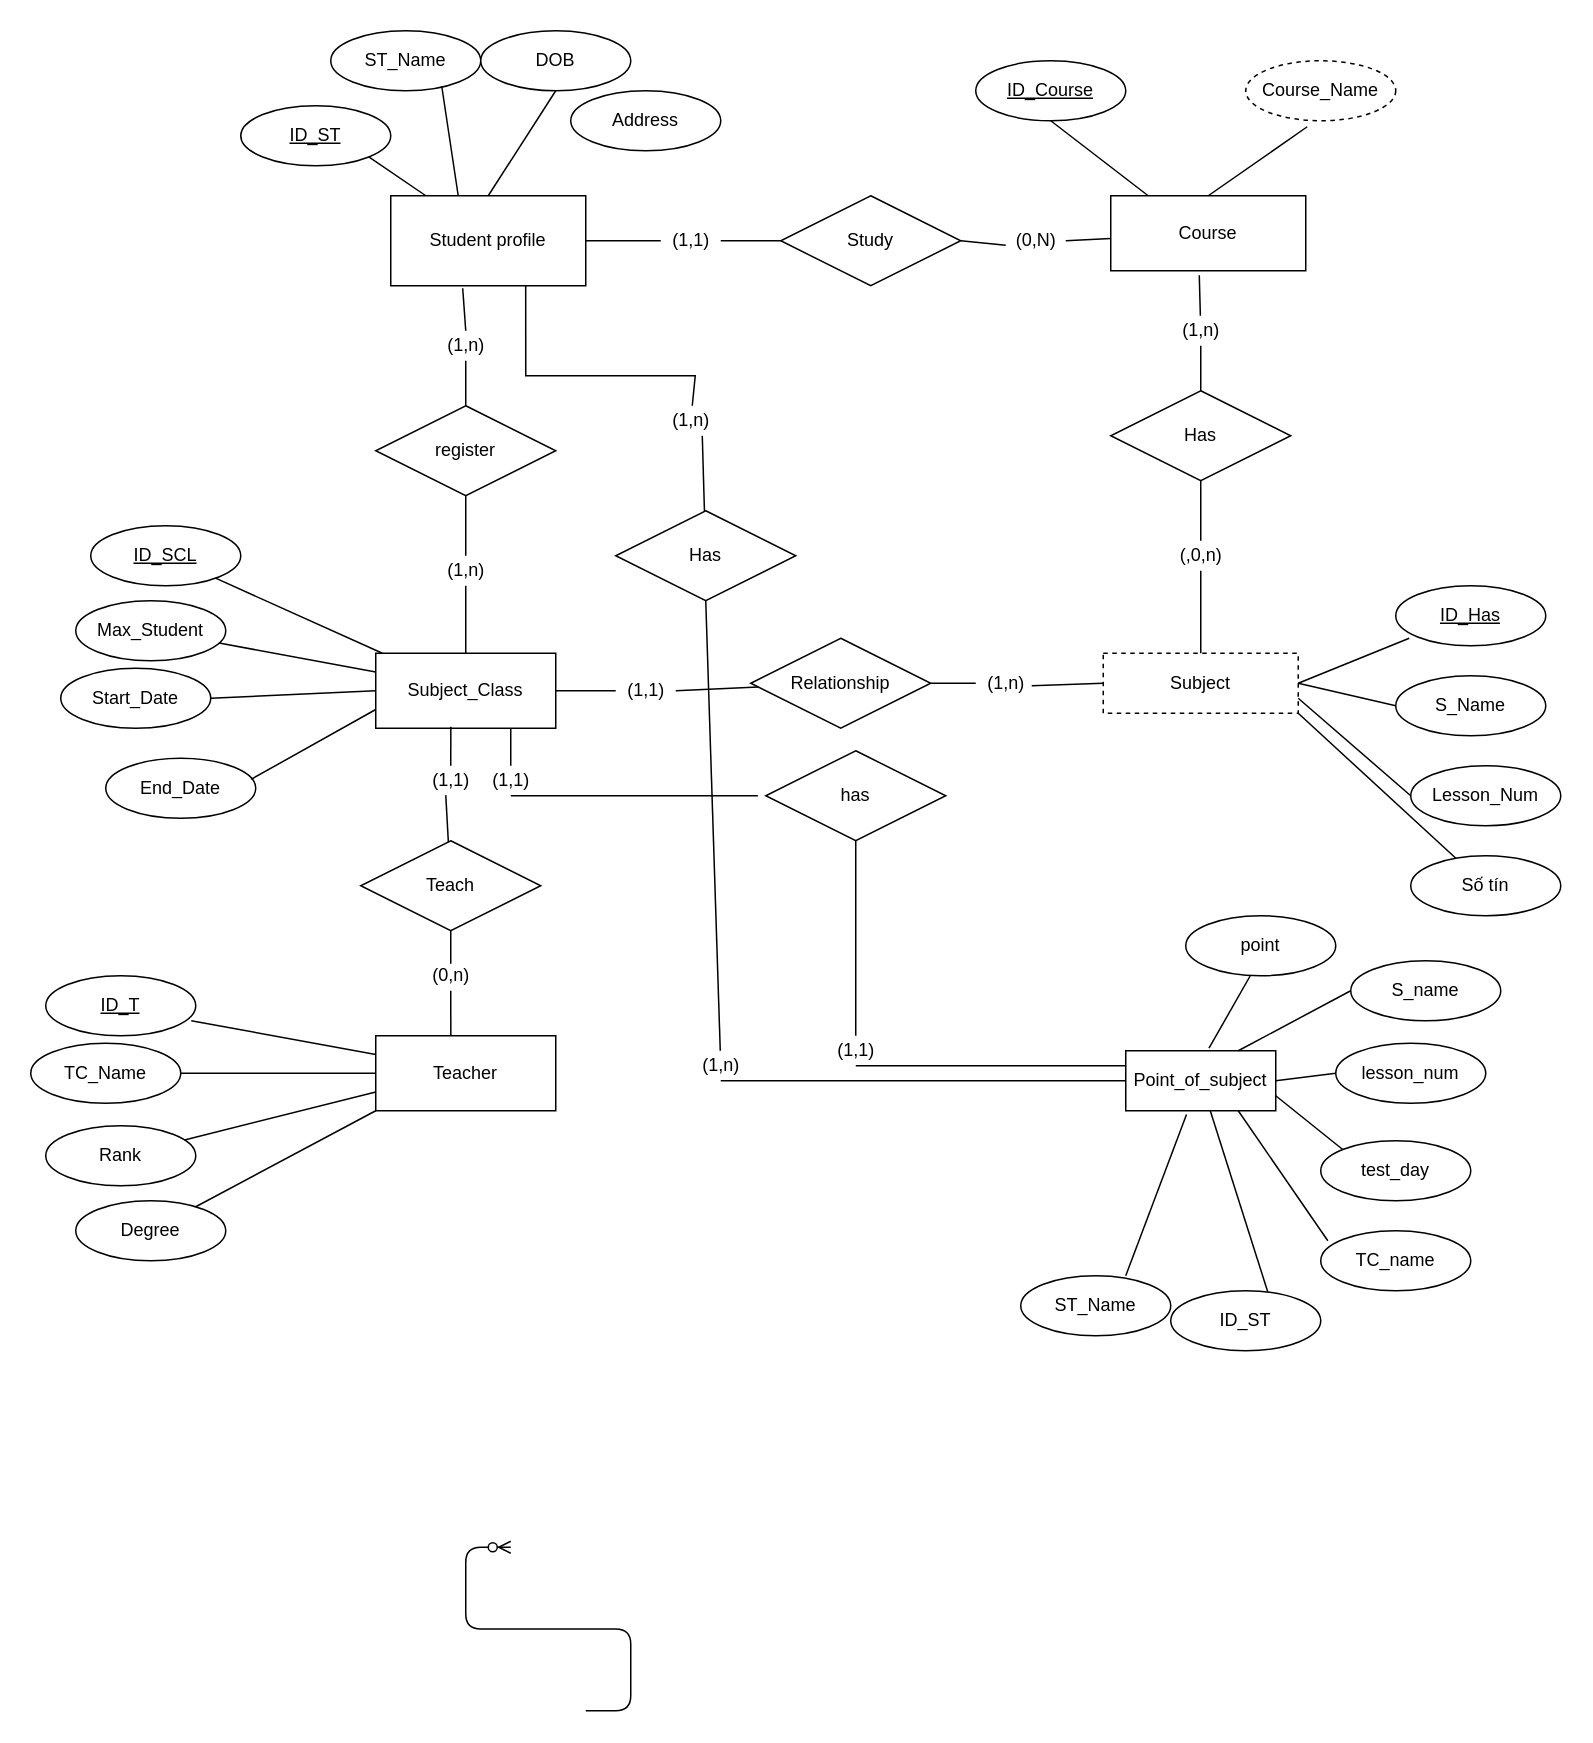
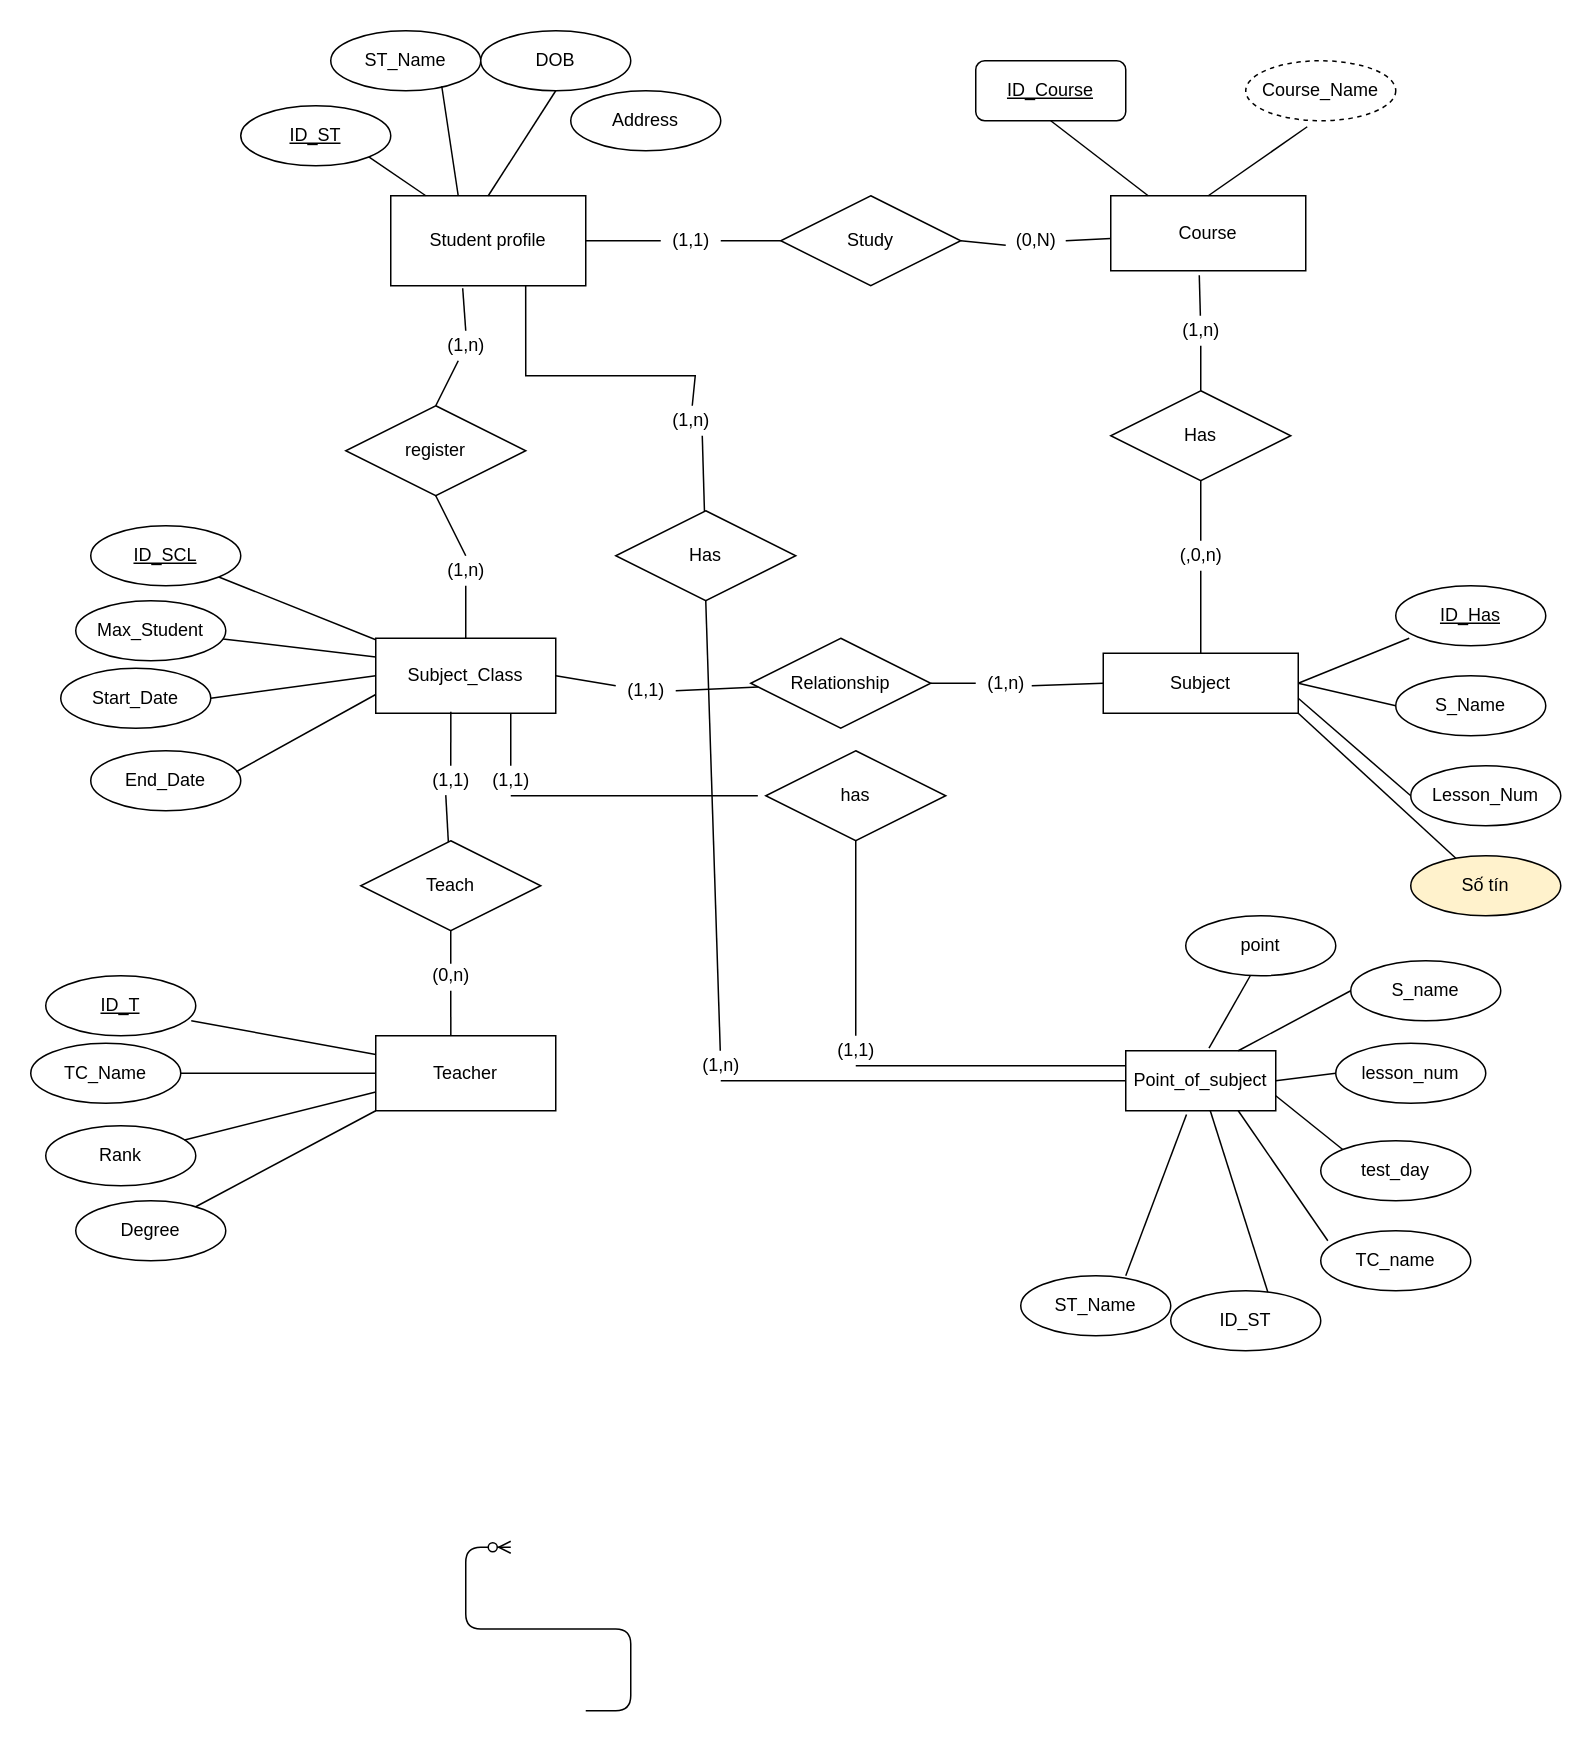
node "ID_Course": shape ellipse -> rounded rectangle
node "register": moved (466, 451) -> (436, 451)
node "Subject": style dashed -> solid
node "Subject_Class": moved (466, 691) -> (466, 676)
node "End_Date": moved (181, 788) -> (166, 781)
node "Số tín": fillcolor #ffffff -> #fff2cc
